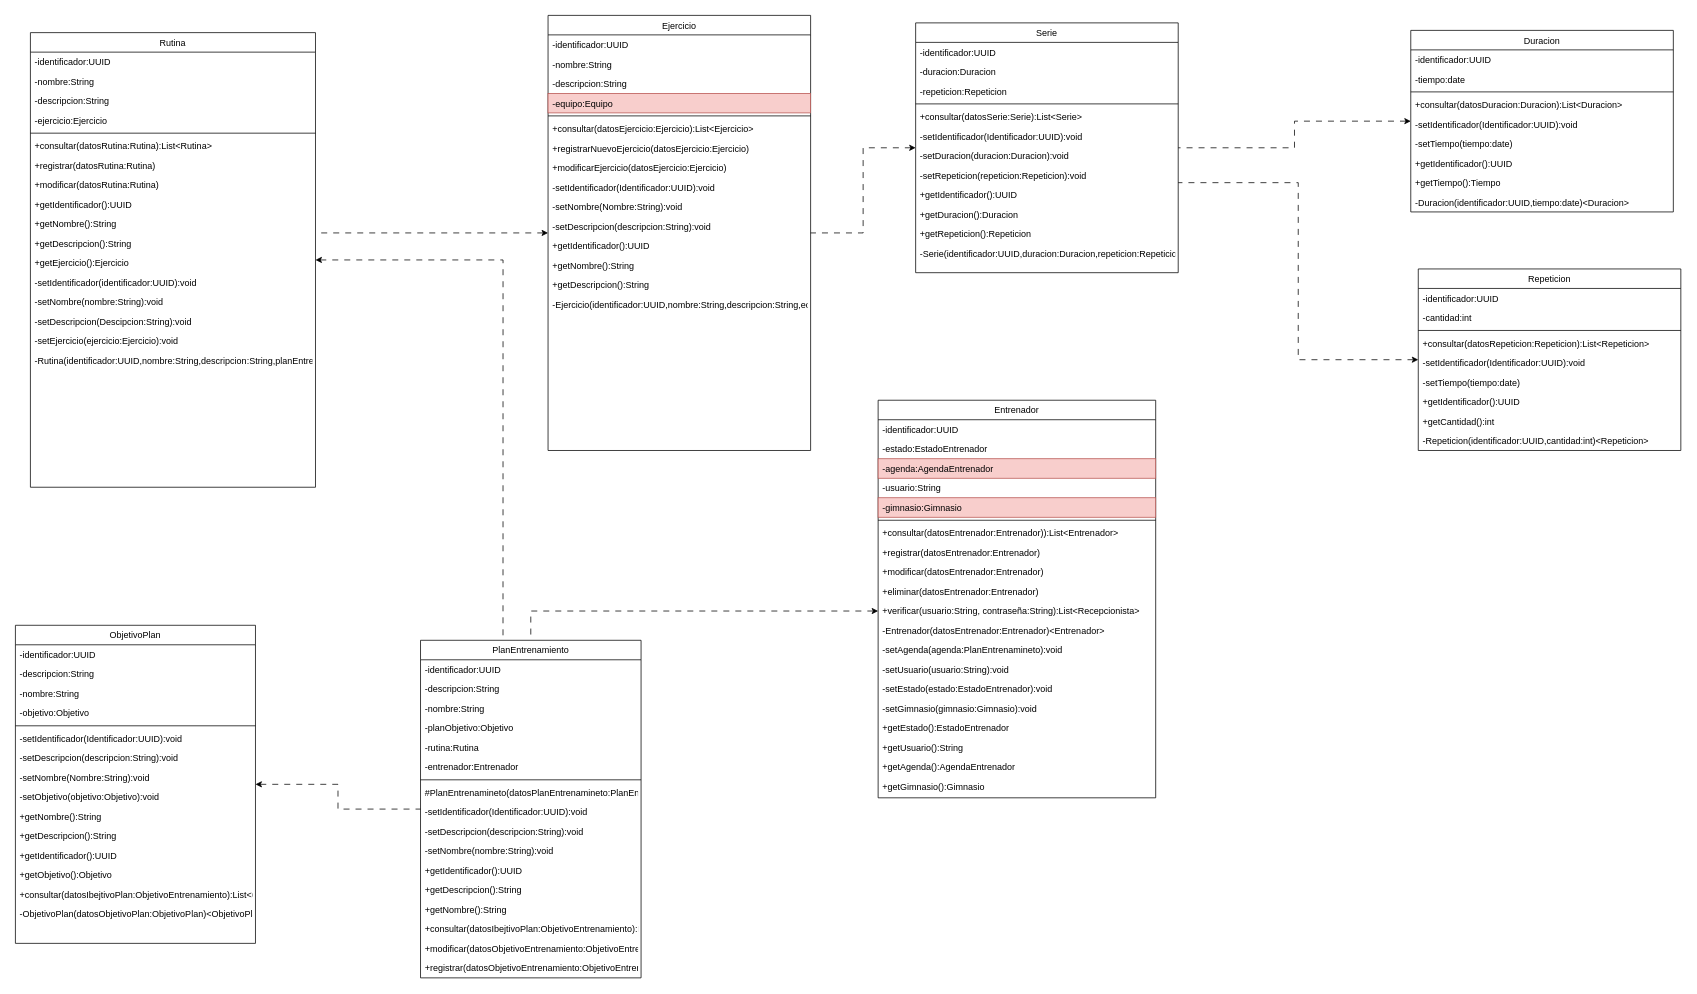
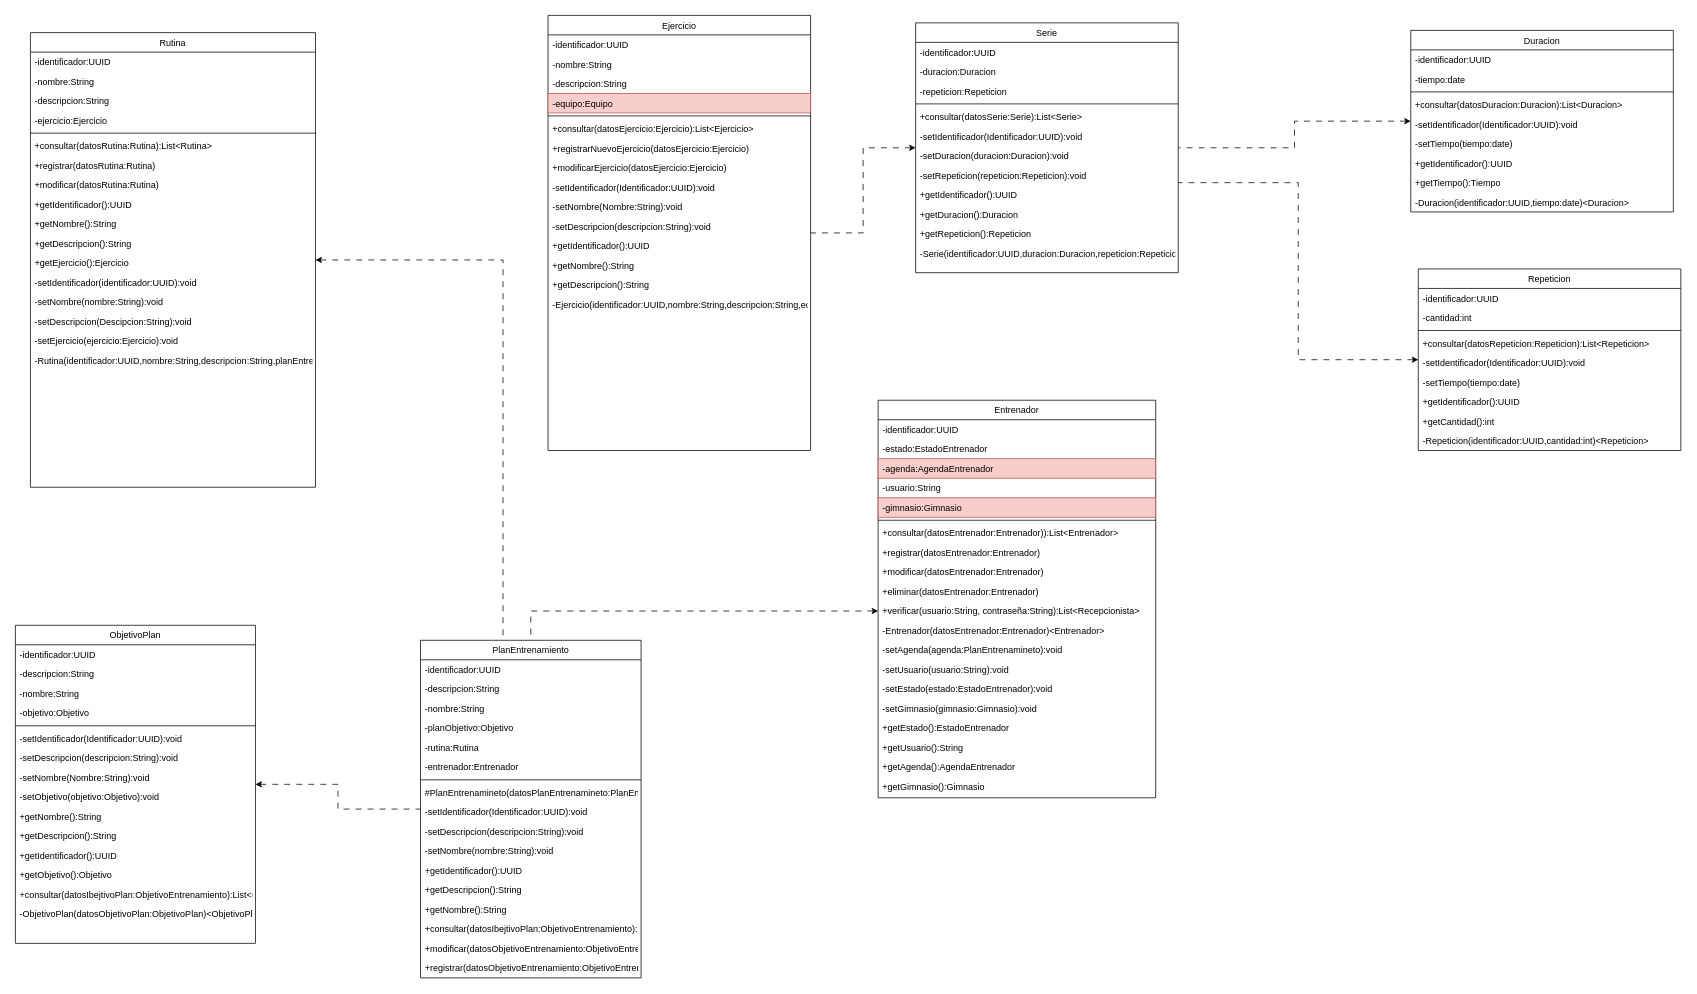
edge "Rutina" -> "Ejercicio": removed
